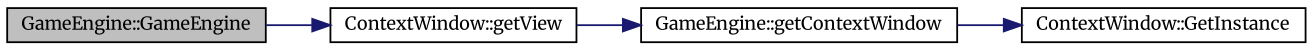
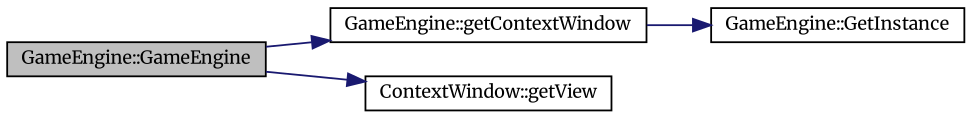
edge "ContextWindow::getView" -> "GameEngine::getContextWindow": now "GameEngine::GameEngine" -> "GameEngine::getContextWindow"
node "ContextWindow::GetInstance": label "ContextWindow::GetInstance" -> "GameEngine::GetInstance"
